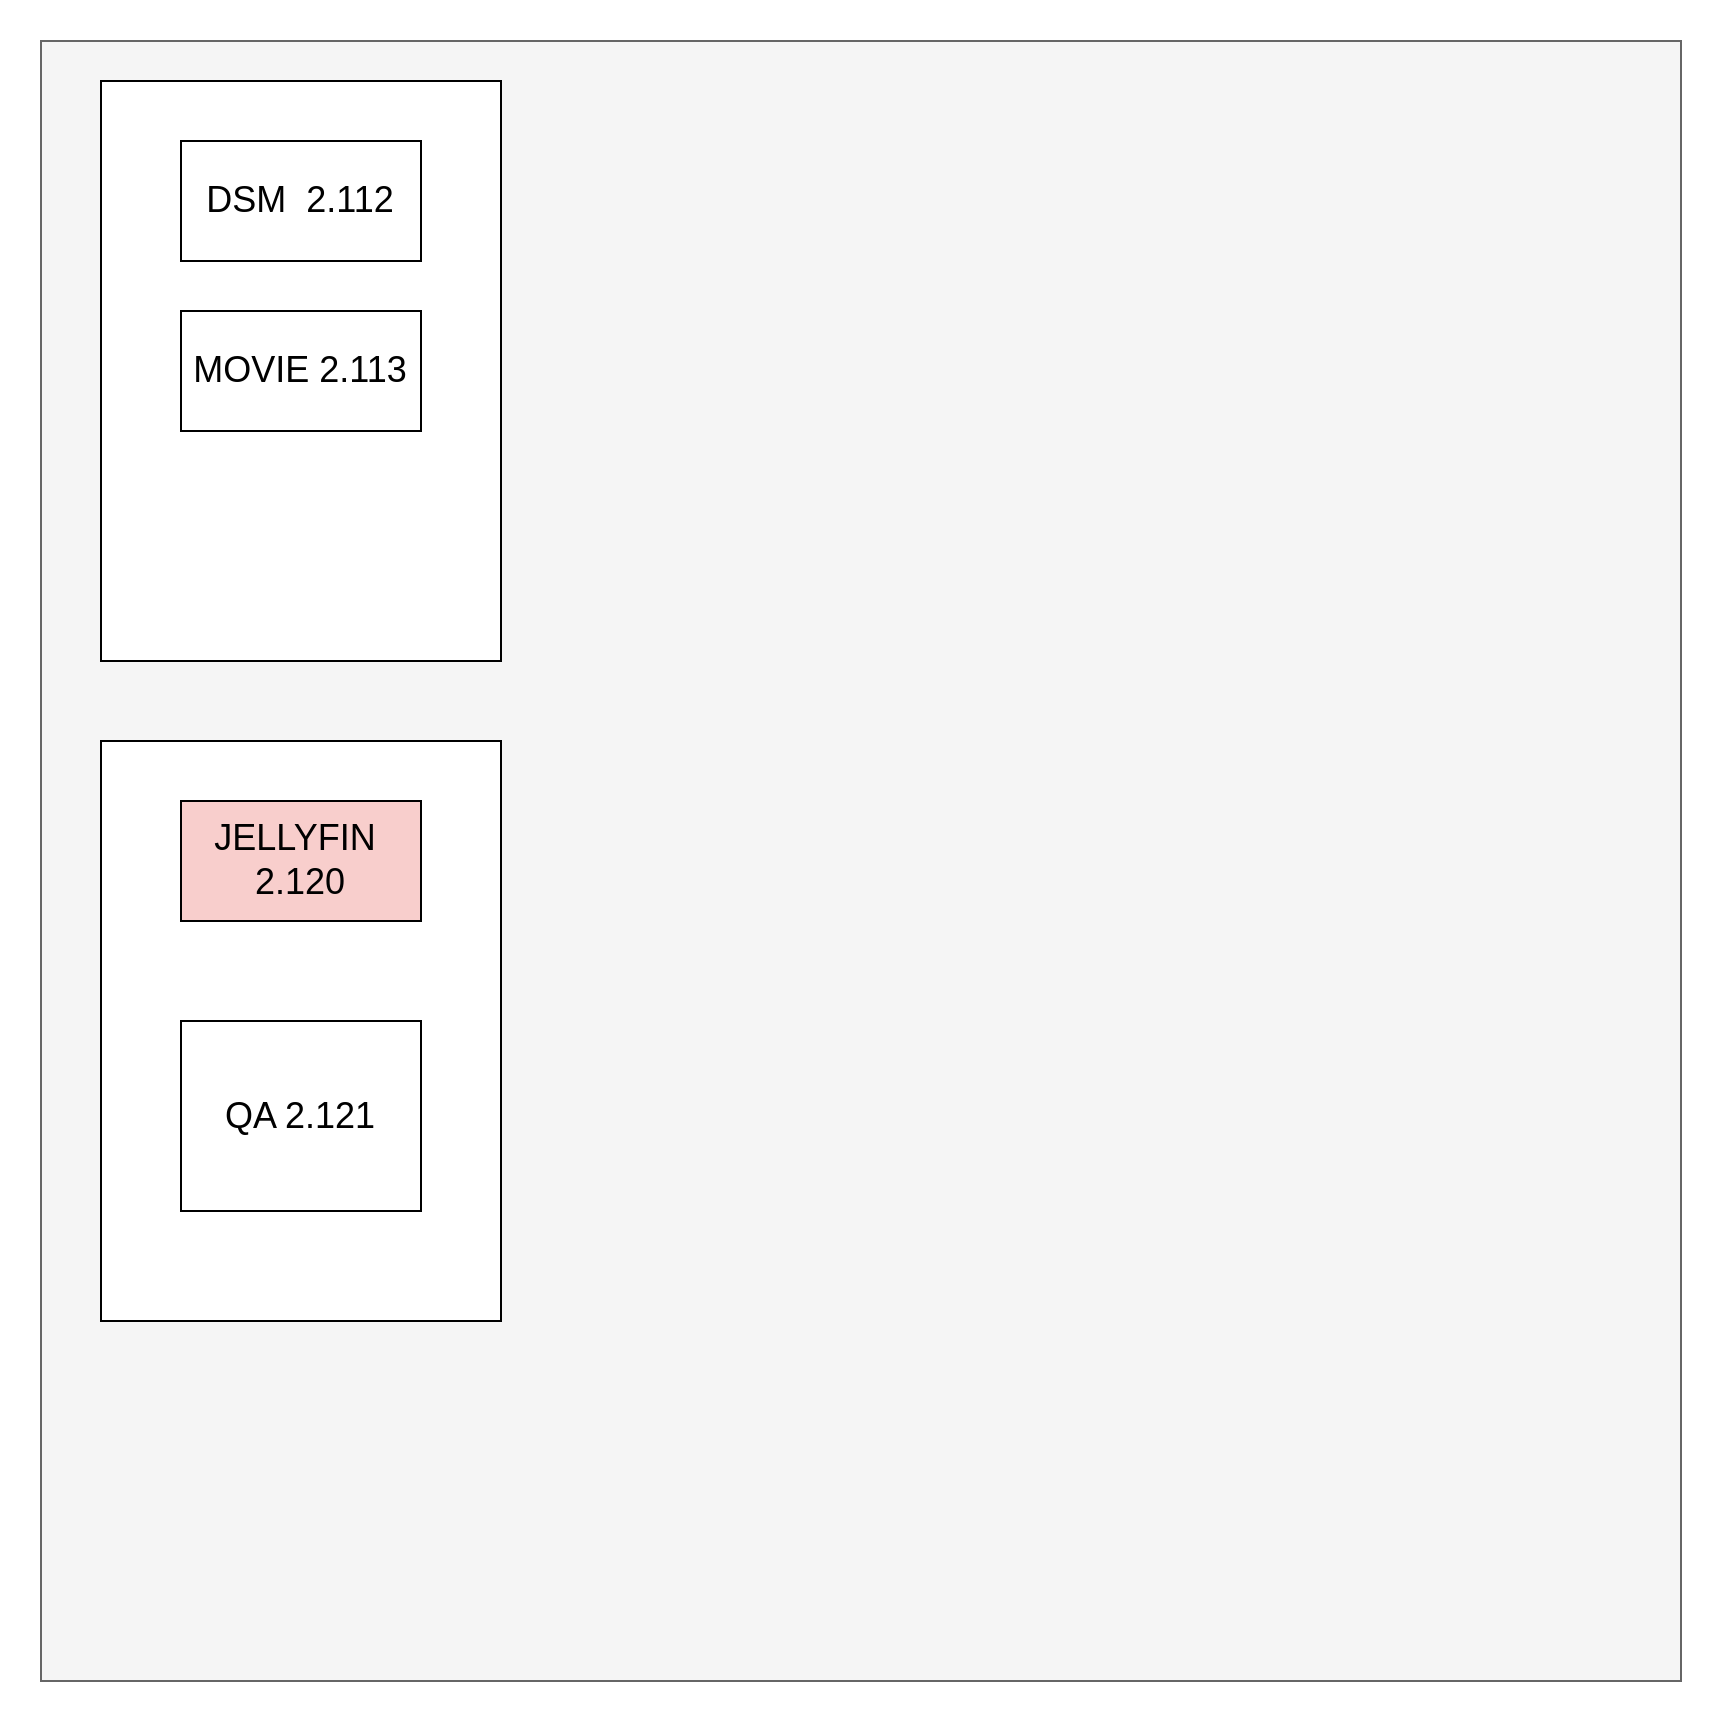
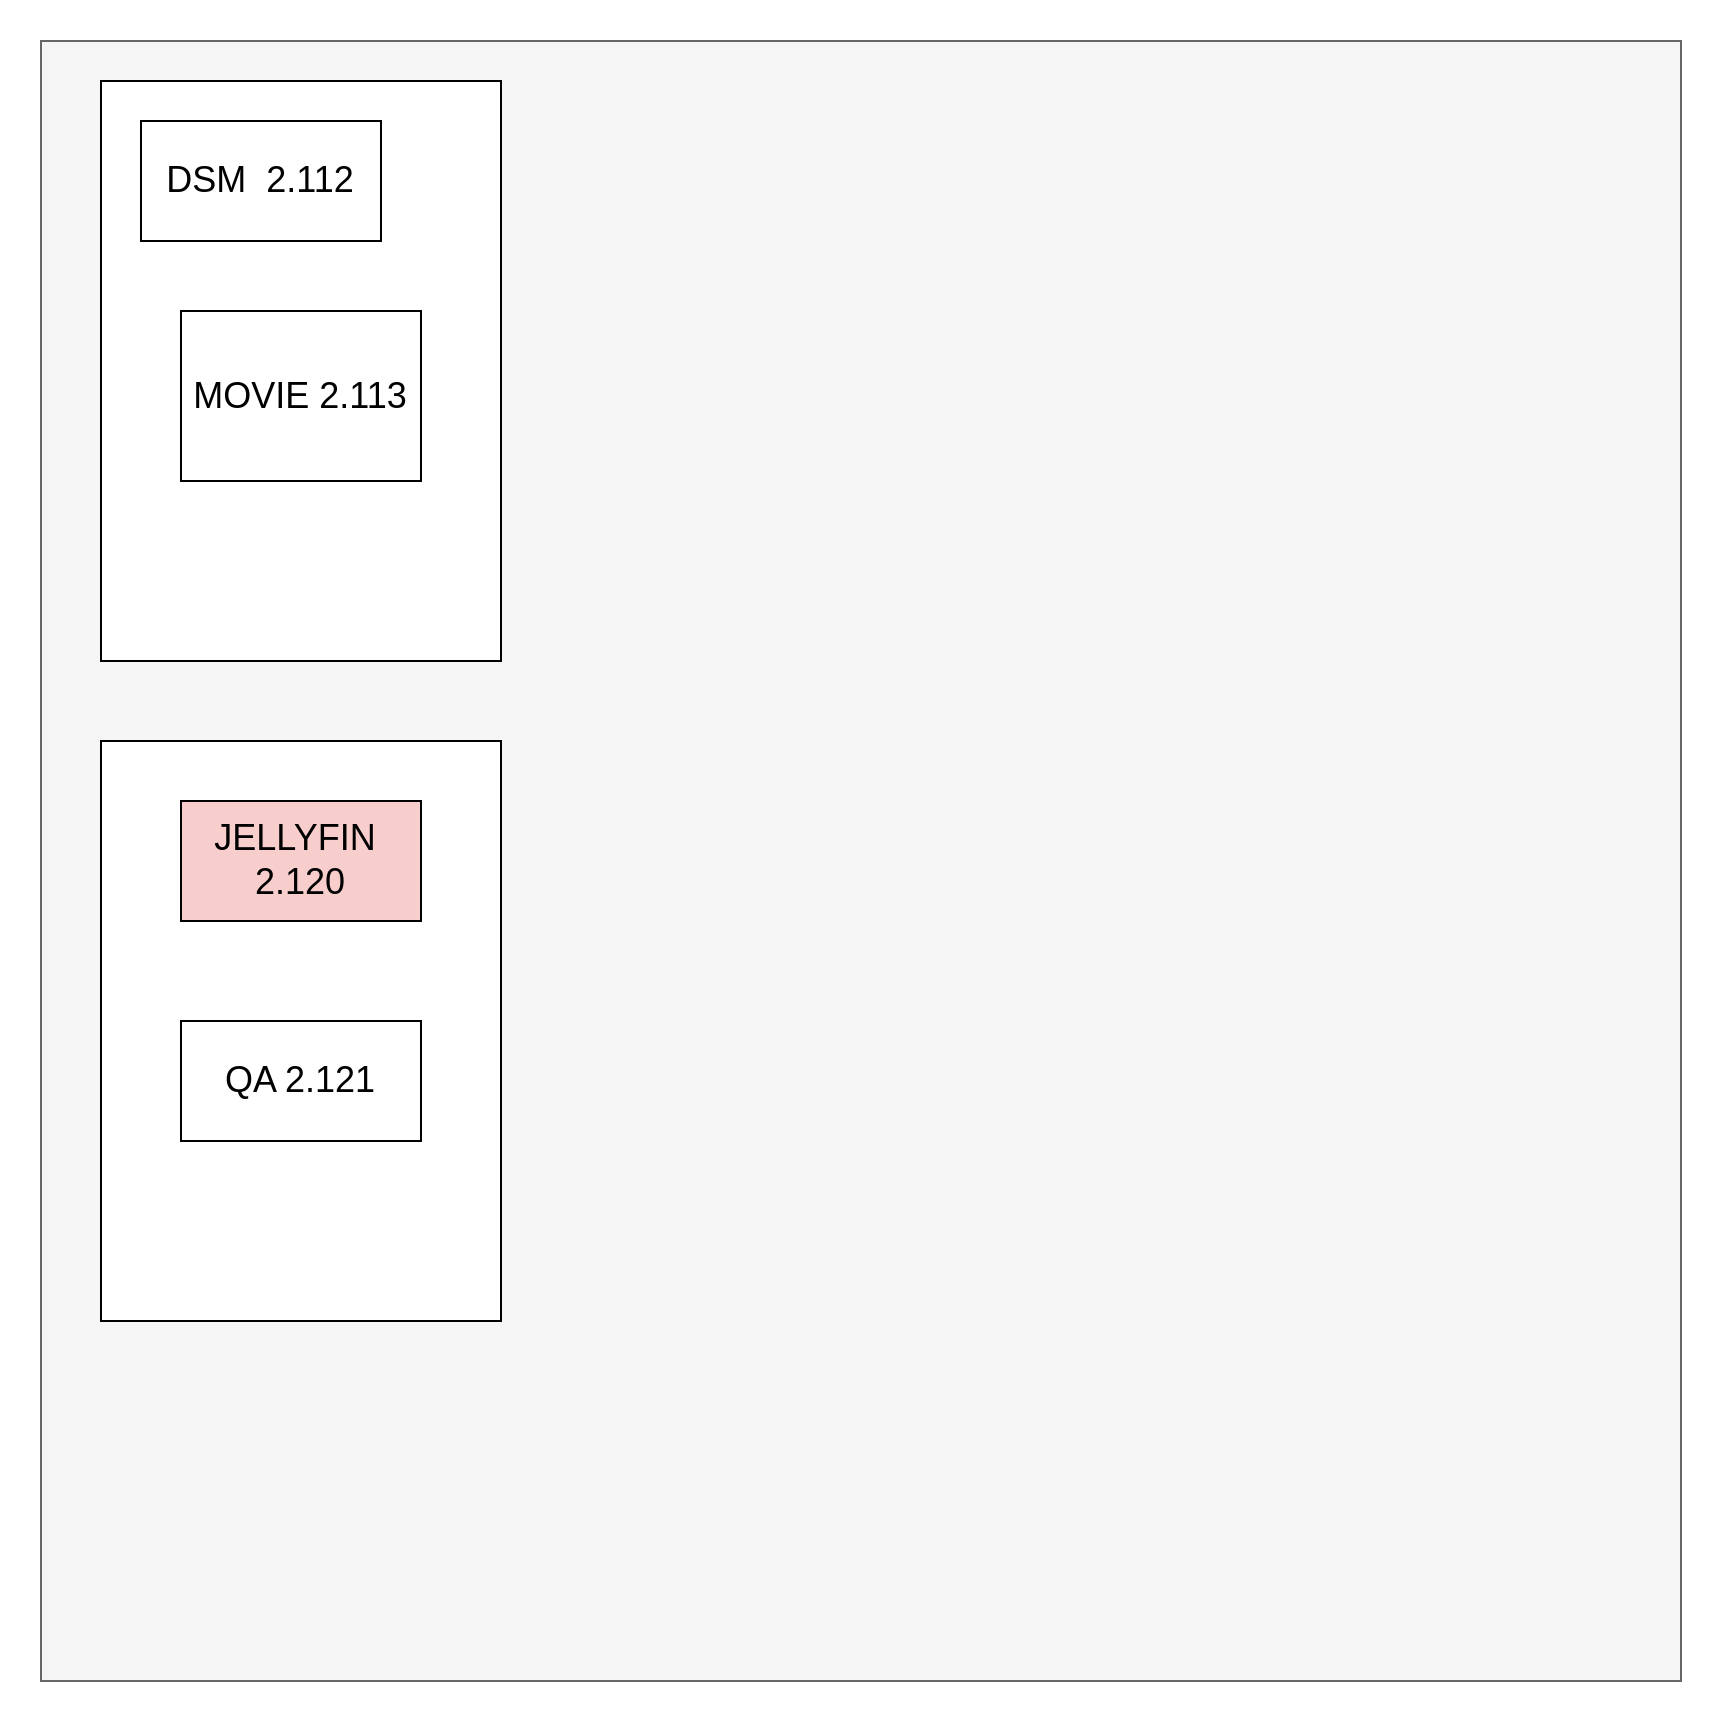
node "DSM 2.112": moved (301, 201) -> (261, 181)
node "MOVIE 2.113": size 240x120 -> 240x170
node "QA 2.121": size 240x190 -> 240x120
